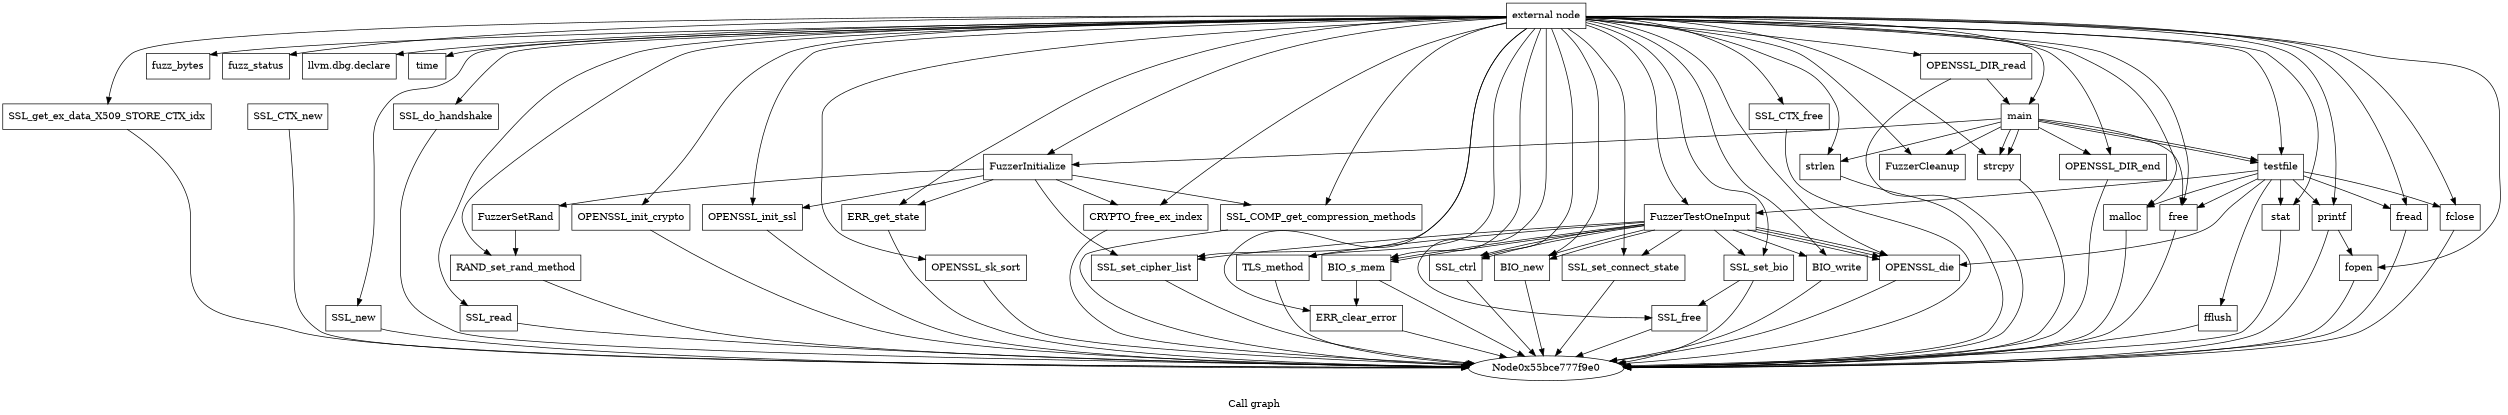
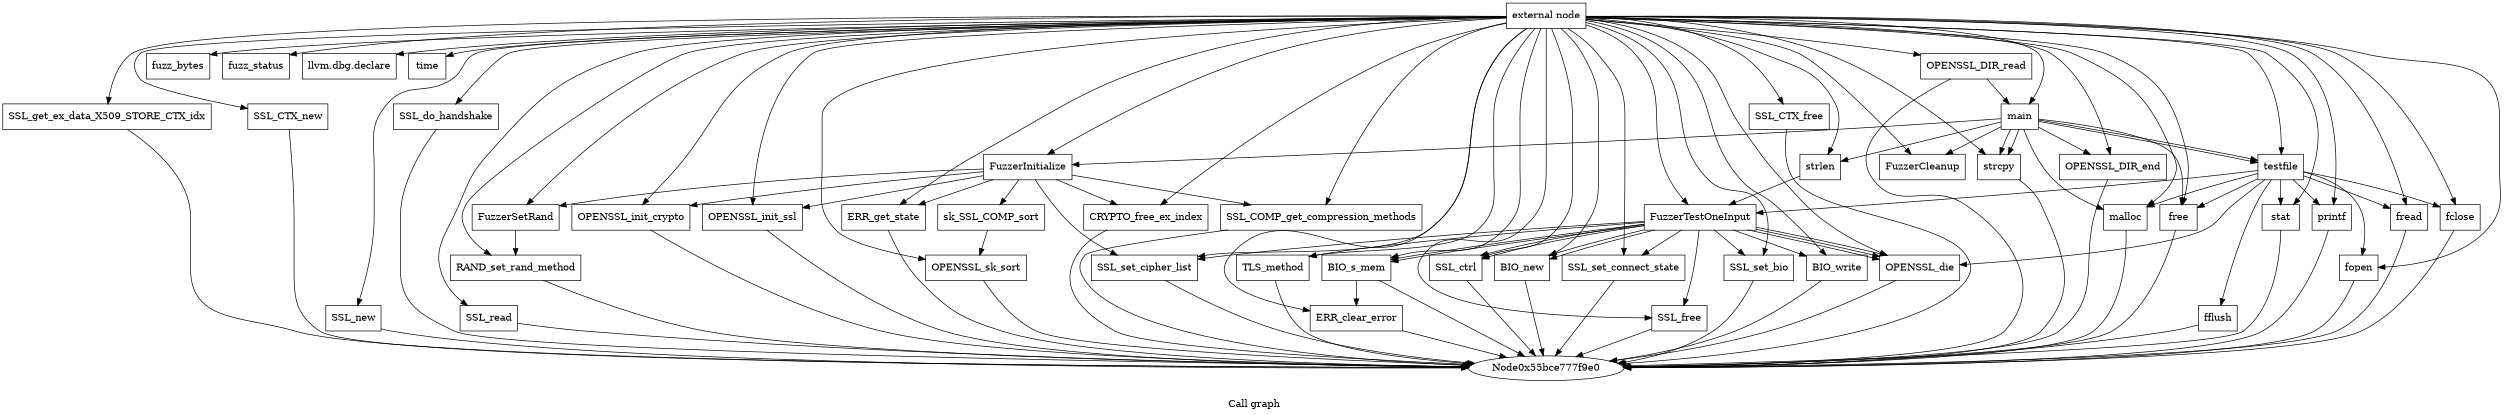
edge "external node" -> "SSL_CTX_new": added
edge "external node" -> "FuzzerSetRand": added
edge "main" -> "malloc": added
edge "FuzzerInitialize" -> "OPENSSL_init_crypto": added
node "sk_SSL_COMP_sort": added
edge "printf" -> "fopen": now "testfile" -> "fopen"
edge "SSL_set_bio" -> "SSL_free": now "FuzzerTestOneInput" -> "SSL_free"
edge "strlen" -> "Node0x55bce777f9e0": now "strlen" -> "FuzzerTestOneInput"
